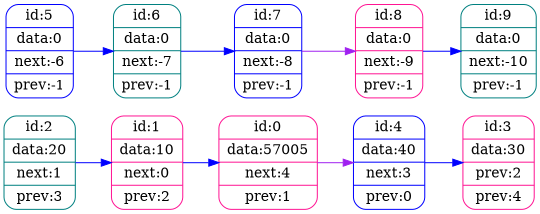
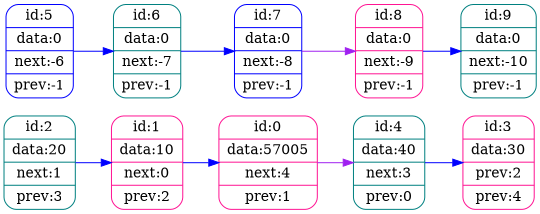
node "id:4": color blue -> teal
